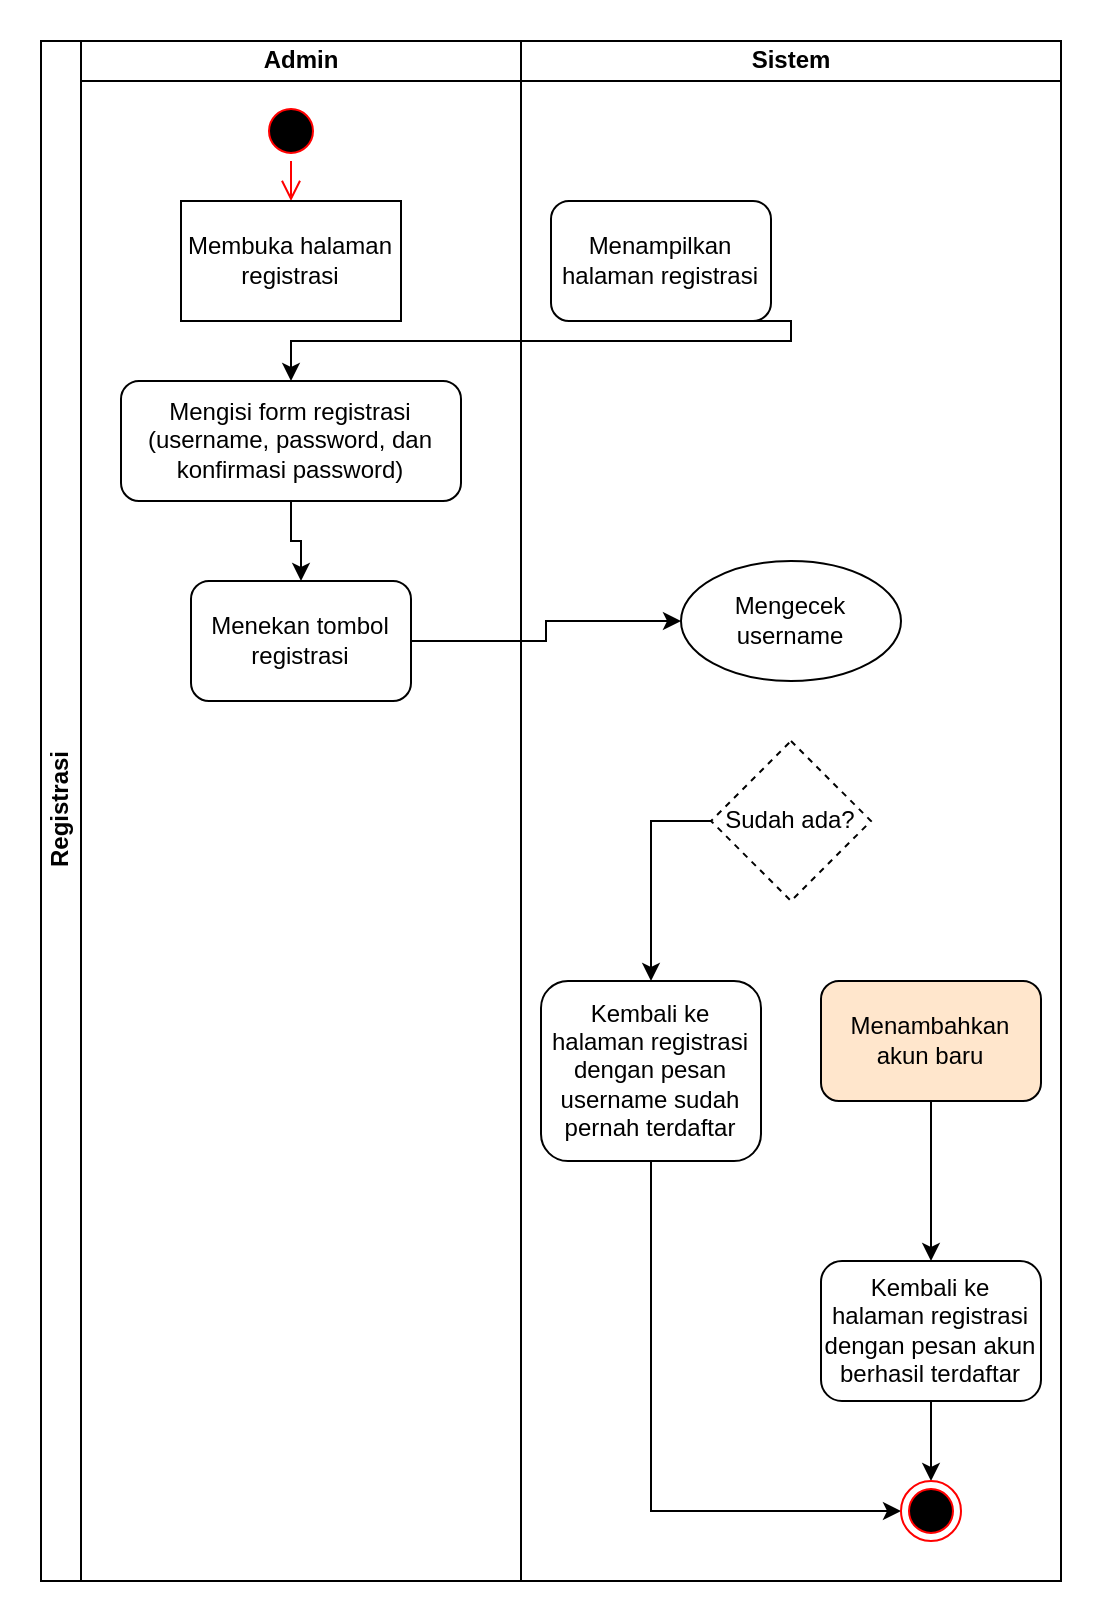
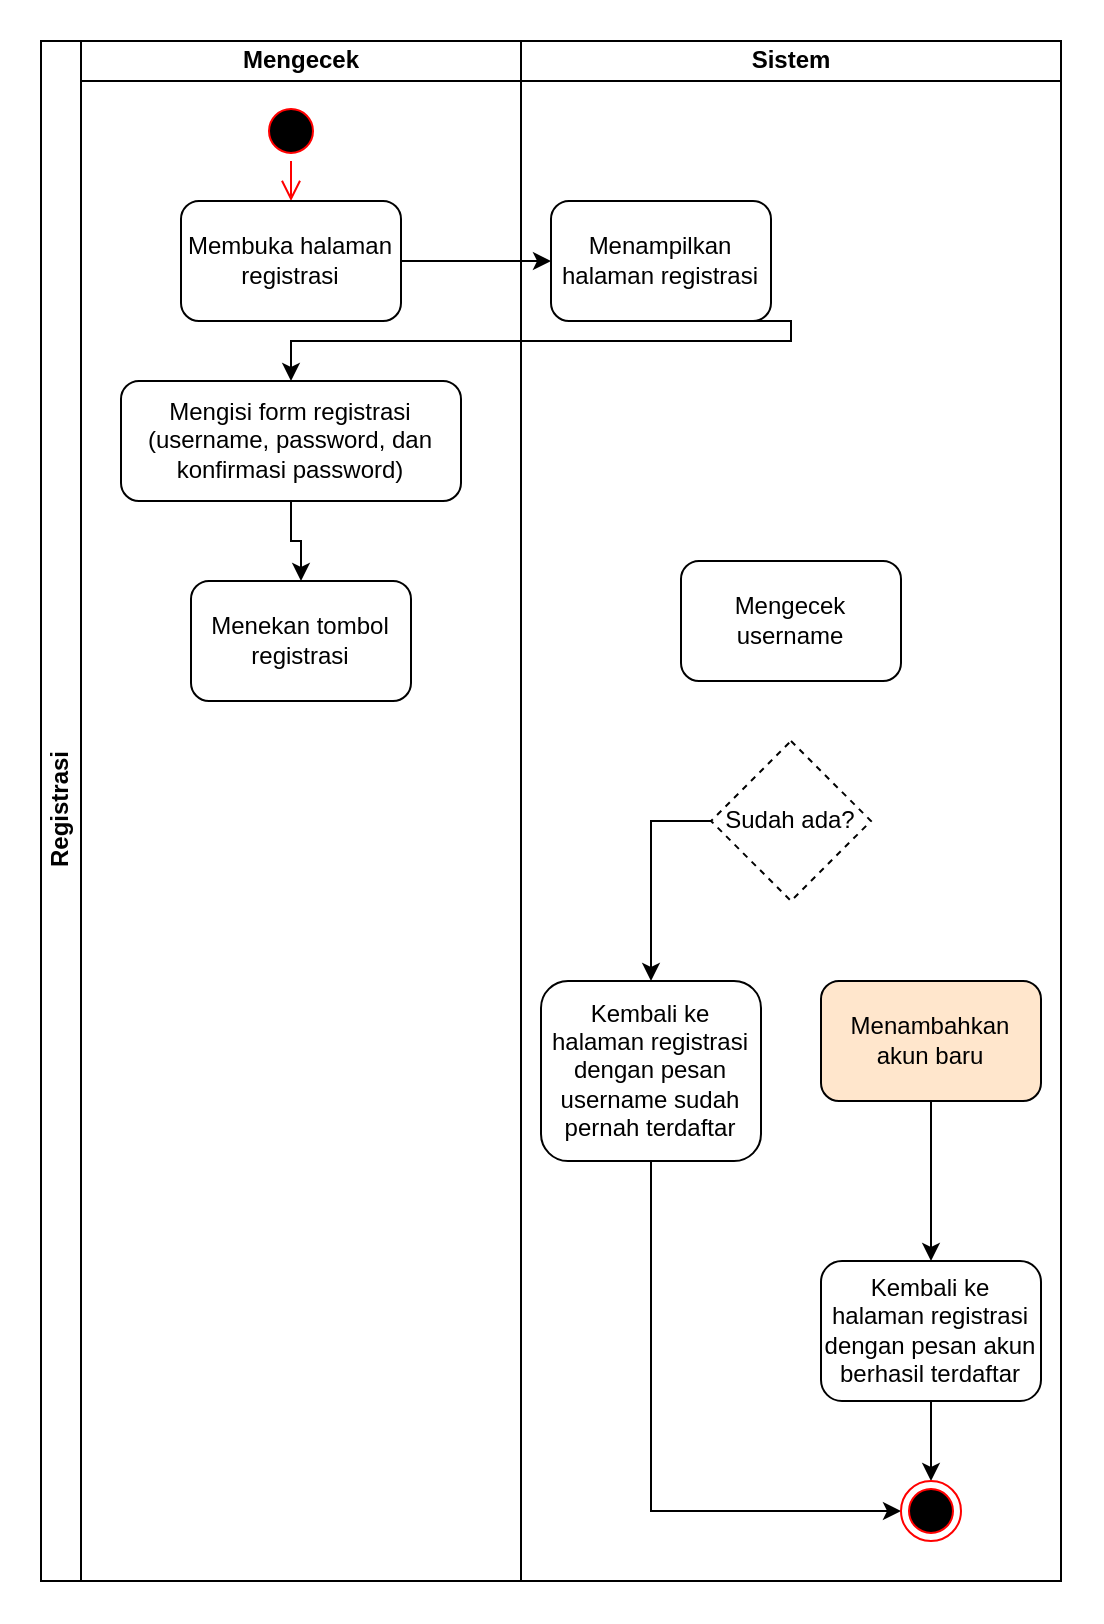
node "Admin": label "Admin" -> "Mengecek"
node "Membuka halaman registrasi": shape rectangle -> rounded rectangle
edge "Membuka halaman registrasi" -> "Menampilkan halaman registrasi": added
edge "Menekan tombol registrasi" -> "Mengecek username": removed
node "Mengecek username": shape ellipse -> rounded rectangle
